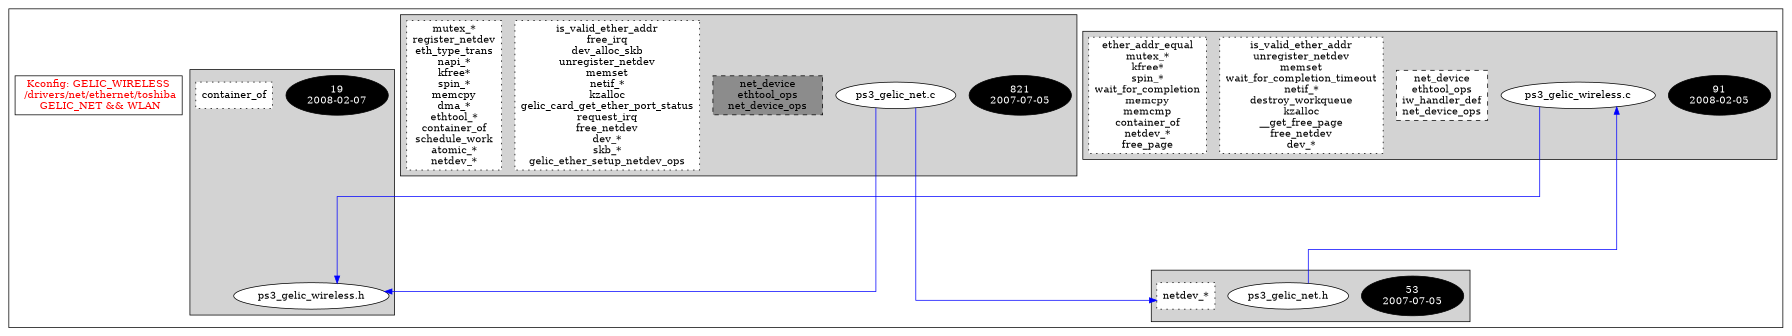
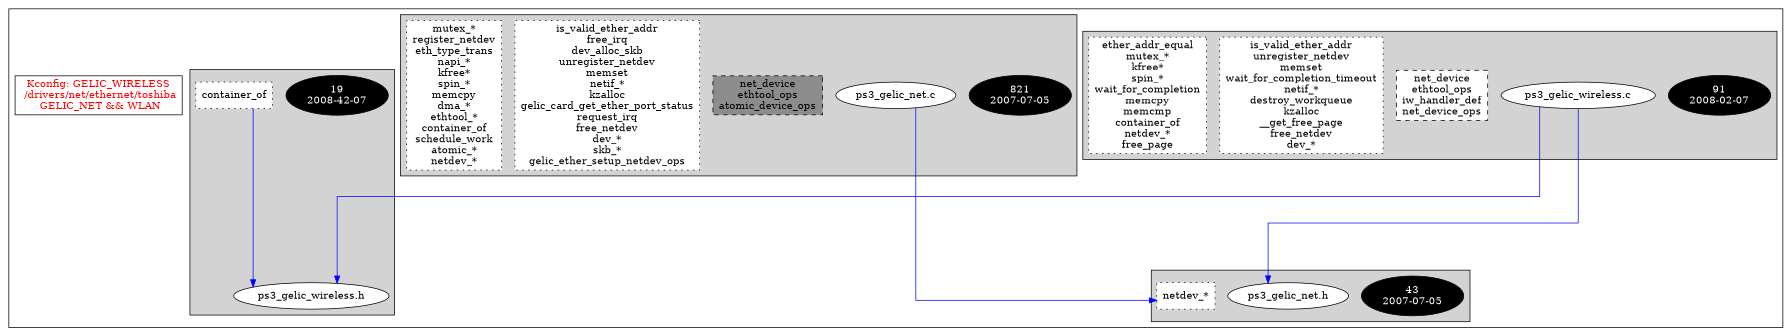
node "19 2008-02-07": label "19 2008-02-07" -> "19 2008-42-07"
node "net_device ethtool_ops net_device_ops": label "net_device ethtool_ops net_device_ops" -> "net_device ethtool_ops atomic_device_ops"
node "91 2008-02-05": label "91 2008-02-05" -> "91 2008-02-07"
edge "ps3_gelic_net.h" -> "ps3_gelic_wireless.c": reversed
edge "ps3_gelic_net.c" -> "ps3_gelic_wireless.h": now "container_of" -> "ps3_gelic_wireless.h"
node "53 2007-07-05": label "53 2007-07-05" -> "43 2007-07-05"
